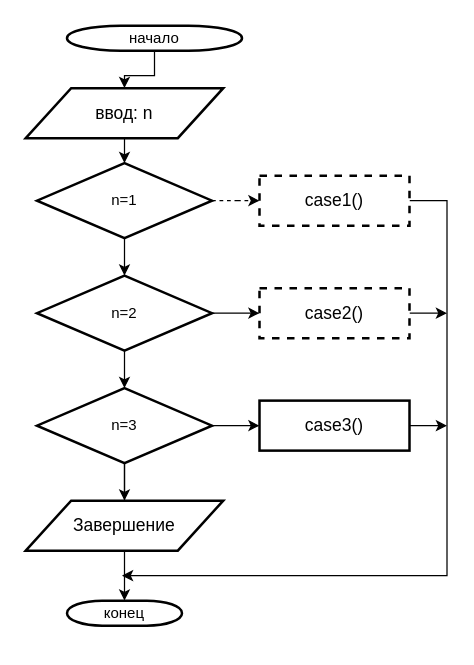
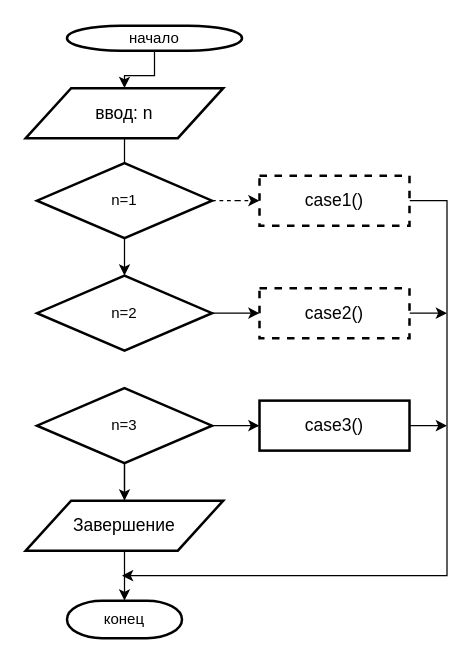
edge "ввод: n" -> "n=1": arrowhead classic -> none
edge "n=2" -> "n=3": removed
node "конец": size 115x25 -> 115x38
